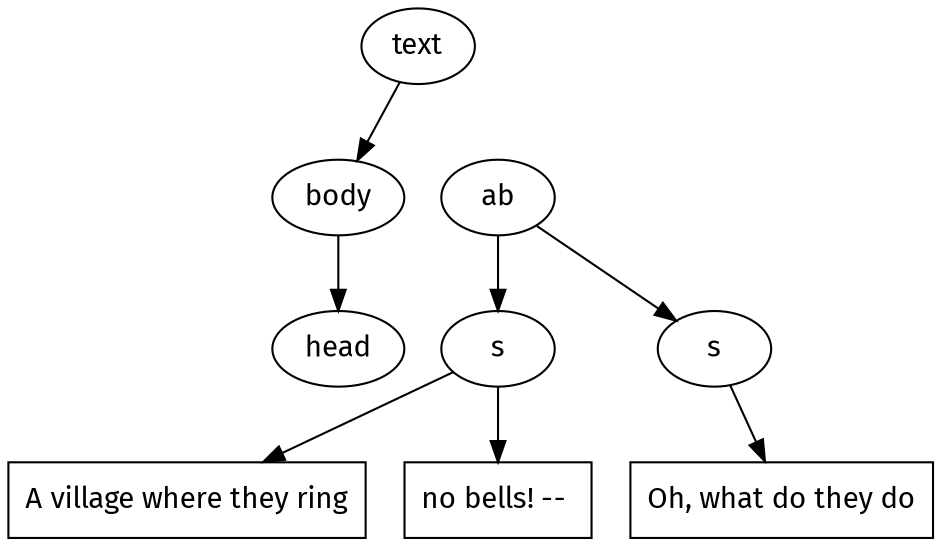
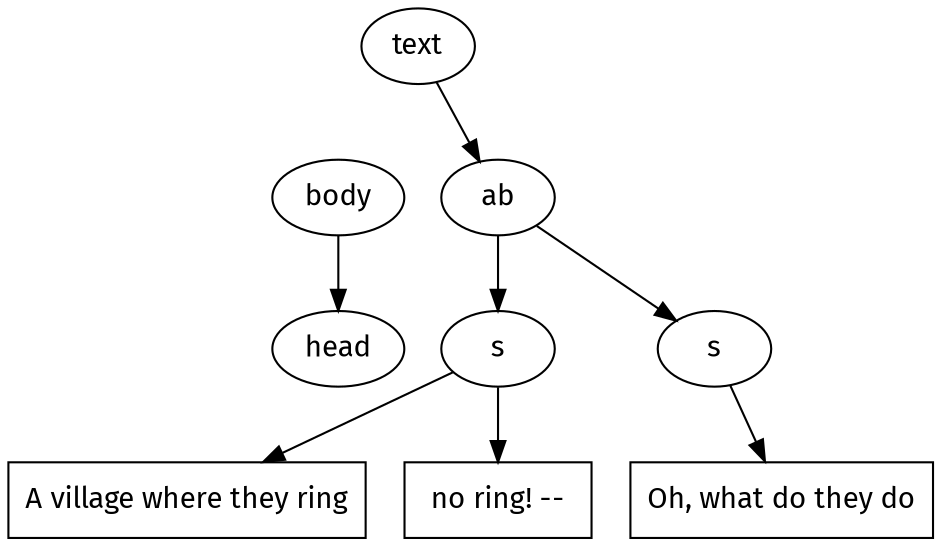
edge "text" -> "body": now "text" -> "ab"
node "no bells! --": label "no bells! --" -> "no ring! --"
